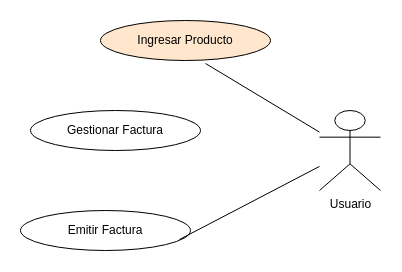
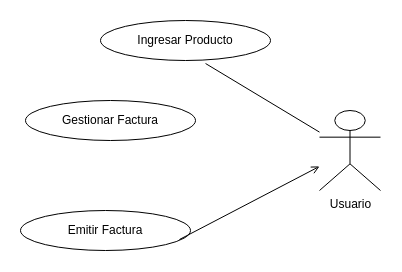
node "Ingresar Producto": fillcolor #ffe6cc -> #ffffff
node "Gestionar Factura": moved (116, 131) -> (111, 121)
edge "Usuario" -- "Emitir Factura": arrowhead none -> open
